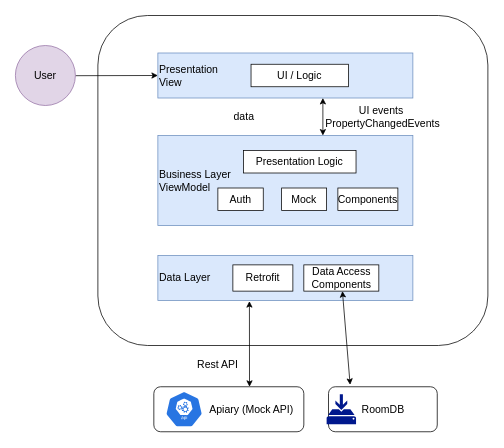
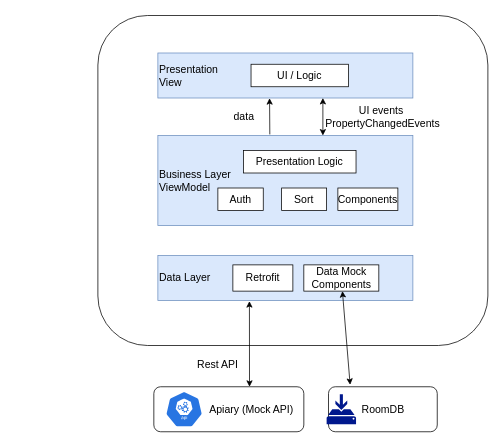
node "User": removed
edge "User" -> "Presentation View": removed
edge "Business Layer ViewModel" -> "Presentation View": added
node "Mock": label "Mock" -> "Sort"
node "Data Access Components": label "Data Access Components" -> "Data Mock Components"
